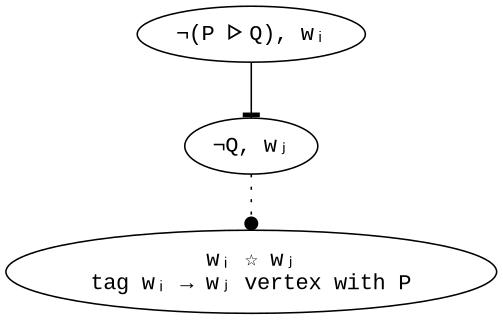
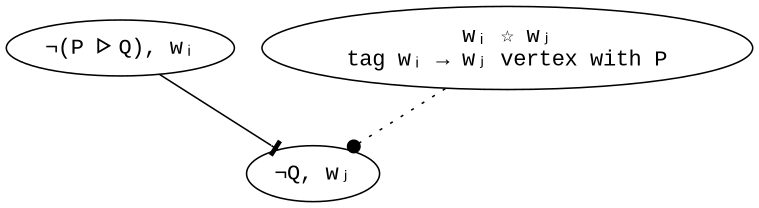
edge "¬Q, wⱼ" -> "wᵢ ☆ wⱼ tag wᵢ → wⱼ vertex with P": reversed
